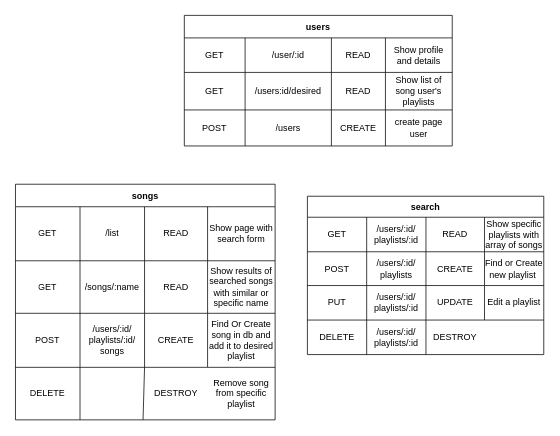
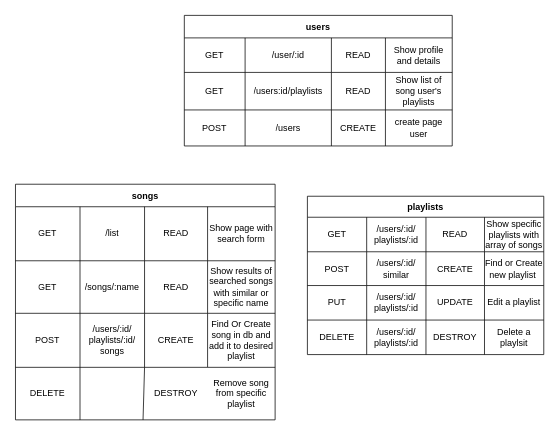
node "/users:id/desired": label "/users:id/desired" -> "/users:id/playlists"
node "search": label "search" -> "playlists"
node "/users/:id/ playlists": label "/users/:id/ playlists" -> "/users/:id/ similar"
node "Delete a playlsit": added
